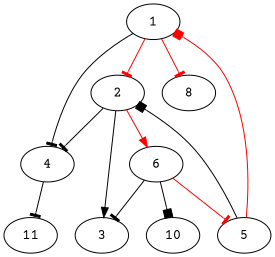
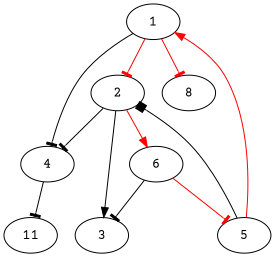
edge "5" -> "1": arrowhead box -> normal
node "10": removed
